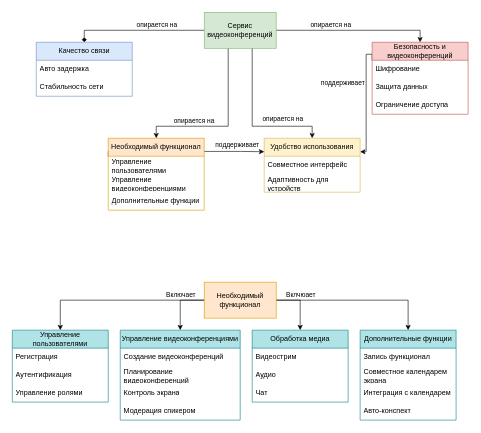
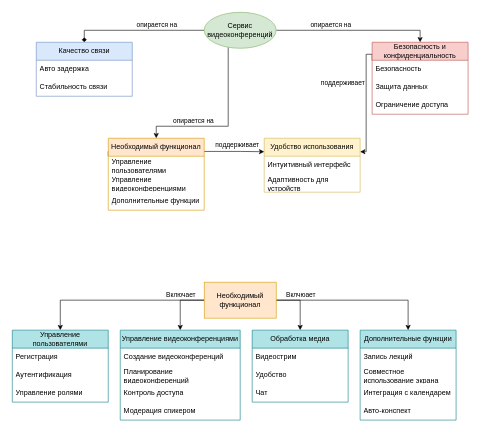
node "Сервис видеоконференций": shape rectangle -> ellipse
node "Безопасность и видеоконференций": label "Безопасность и видеоконференций" -> "Безопасность и конфиденциальность"
node "Шифрование": label "Шифрование" -> "Безопасность"
node "Стабильность сети": label "Стабильность сети" -> "Стабильность связи"
edge "Сервис видеоконференций" -> "Удобство использования": removed, label "опирается на"
node "Совместное интерфейс": label "Совместное интерфейс" -> "Интуитивный интерфейс"
node "Запись функционал": label "Запись функционал" -> "Запись лекций"
node "Аудио": label "Аудио" -> "Удобство"
node "Совместное календарем экрана": label "Совместное календарем экрана" -> "Совместное использование экрана"
node "Контроль экрана": label "Контроль экрана" -> "Контроль доступа"
